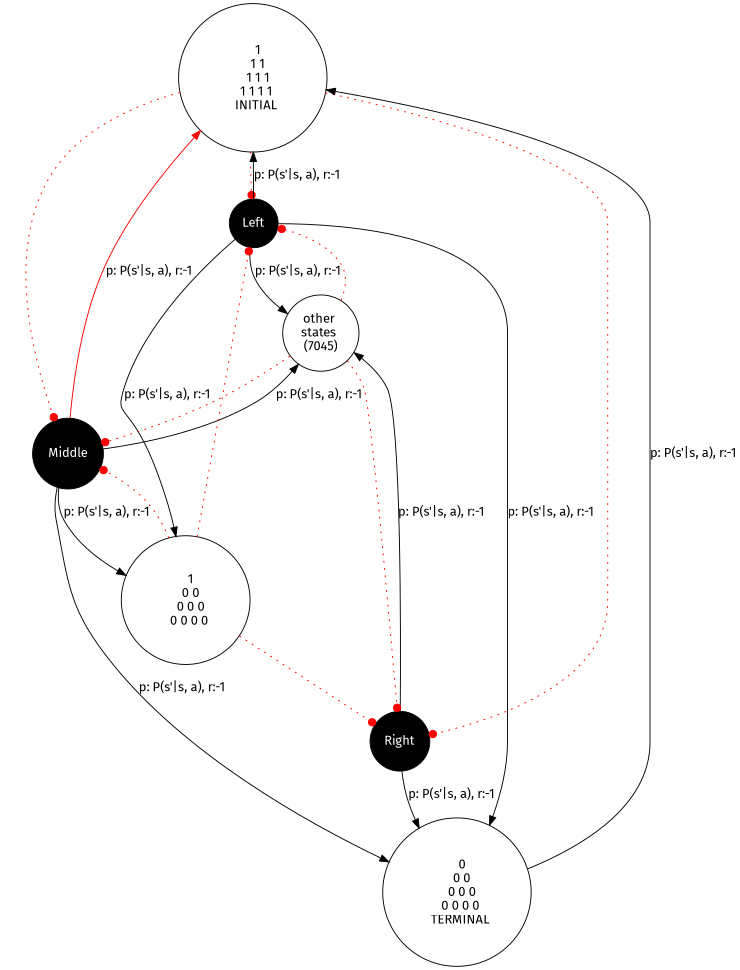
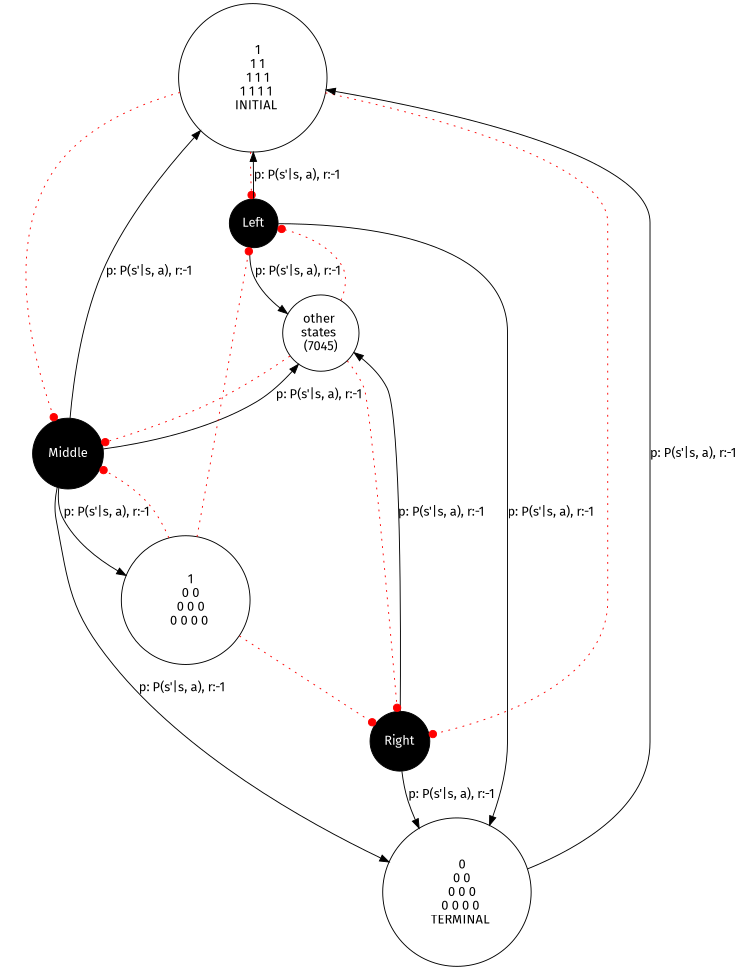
edge "Middle" -> "1 1 1 1 1 1 1 1 1 1 INITIAL": color red -> black
edge "Left" -> "1 0 0 0 0 0 0 0 0 0": removed, label "p: P(s'|s, a), r:-1"
